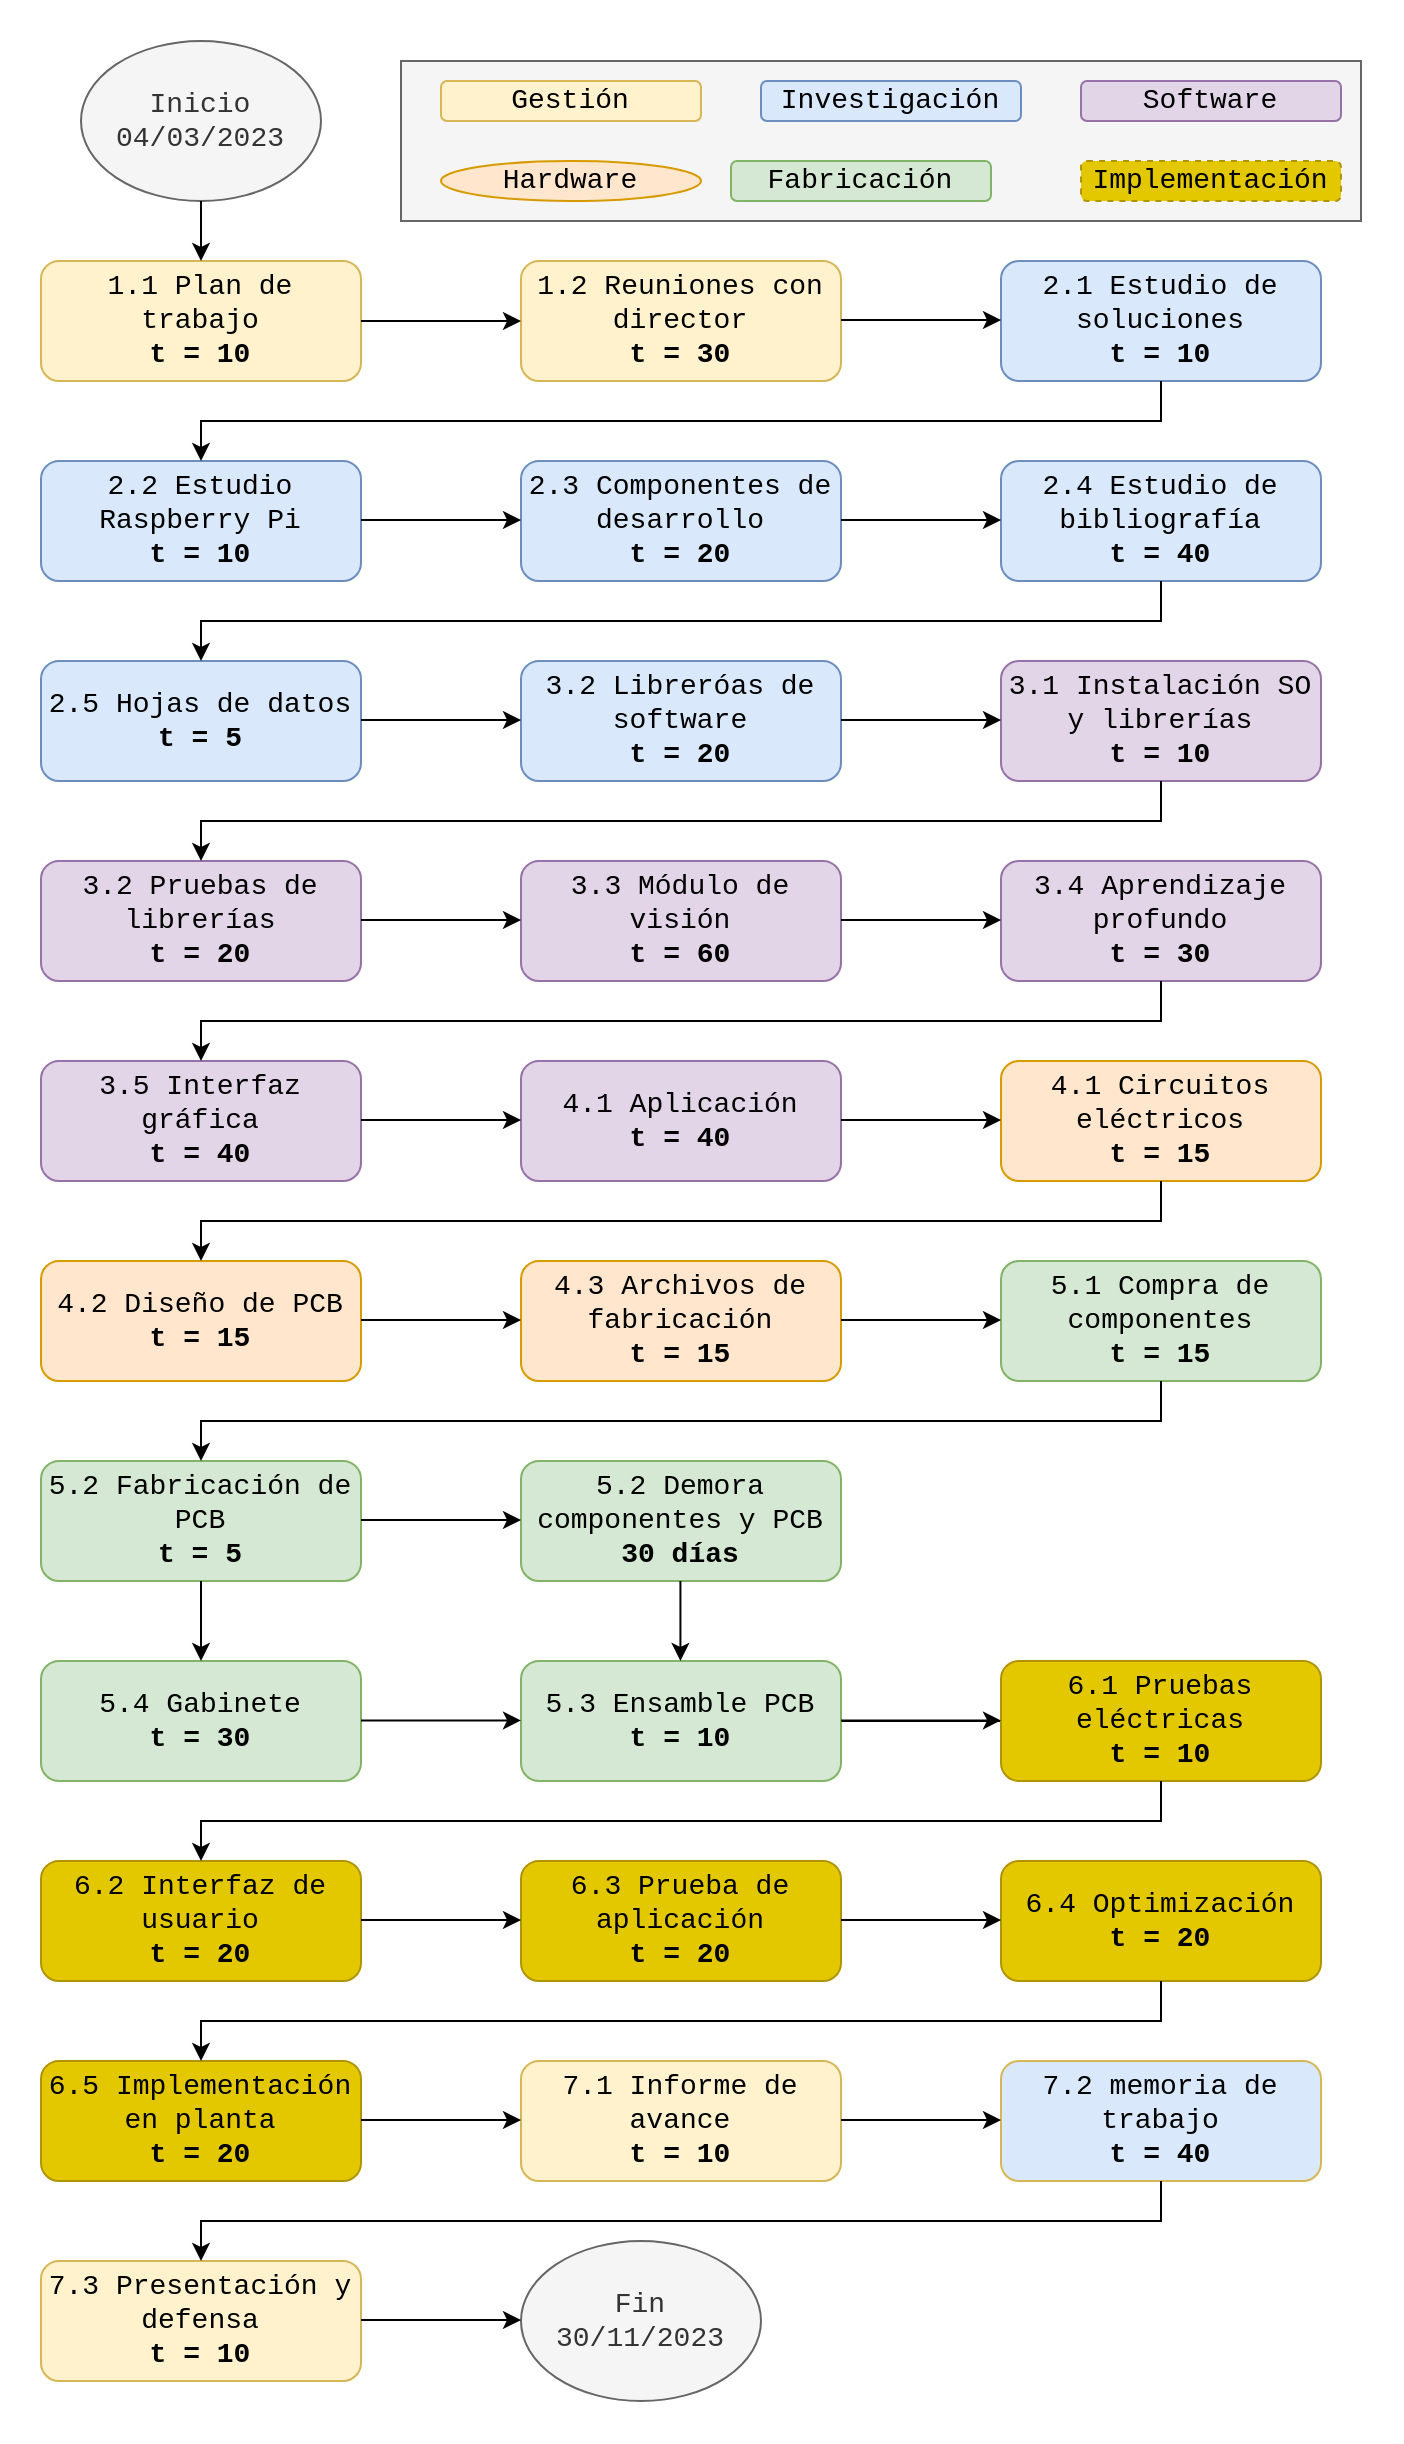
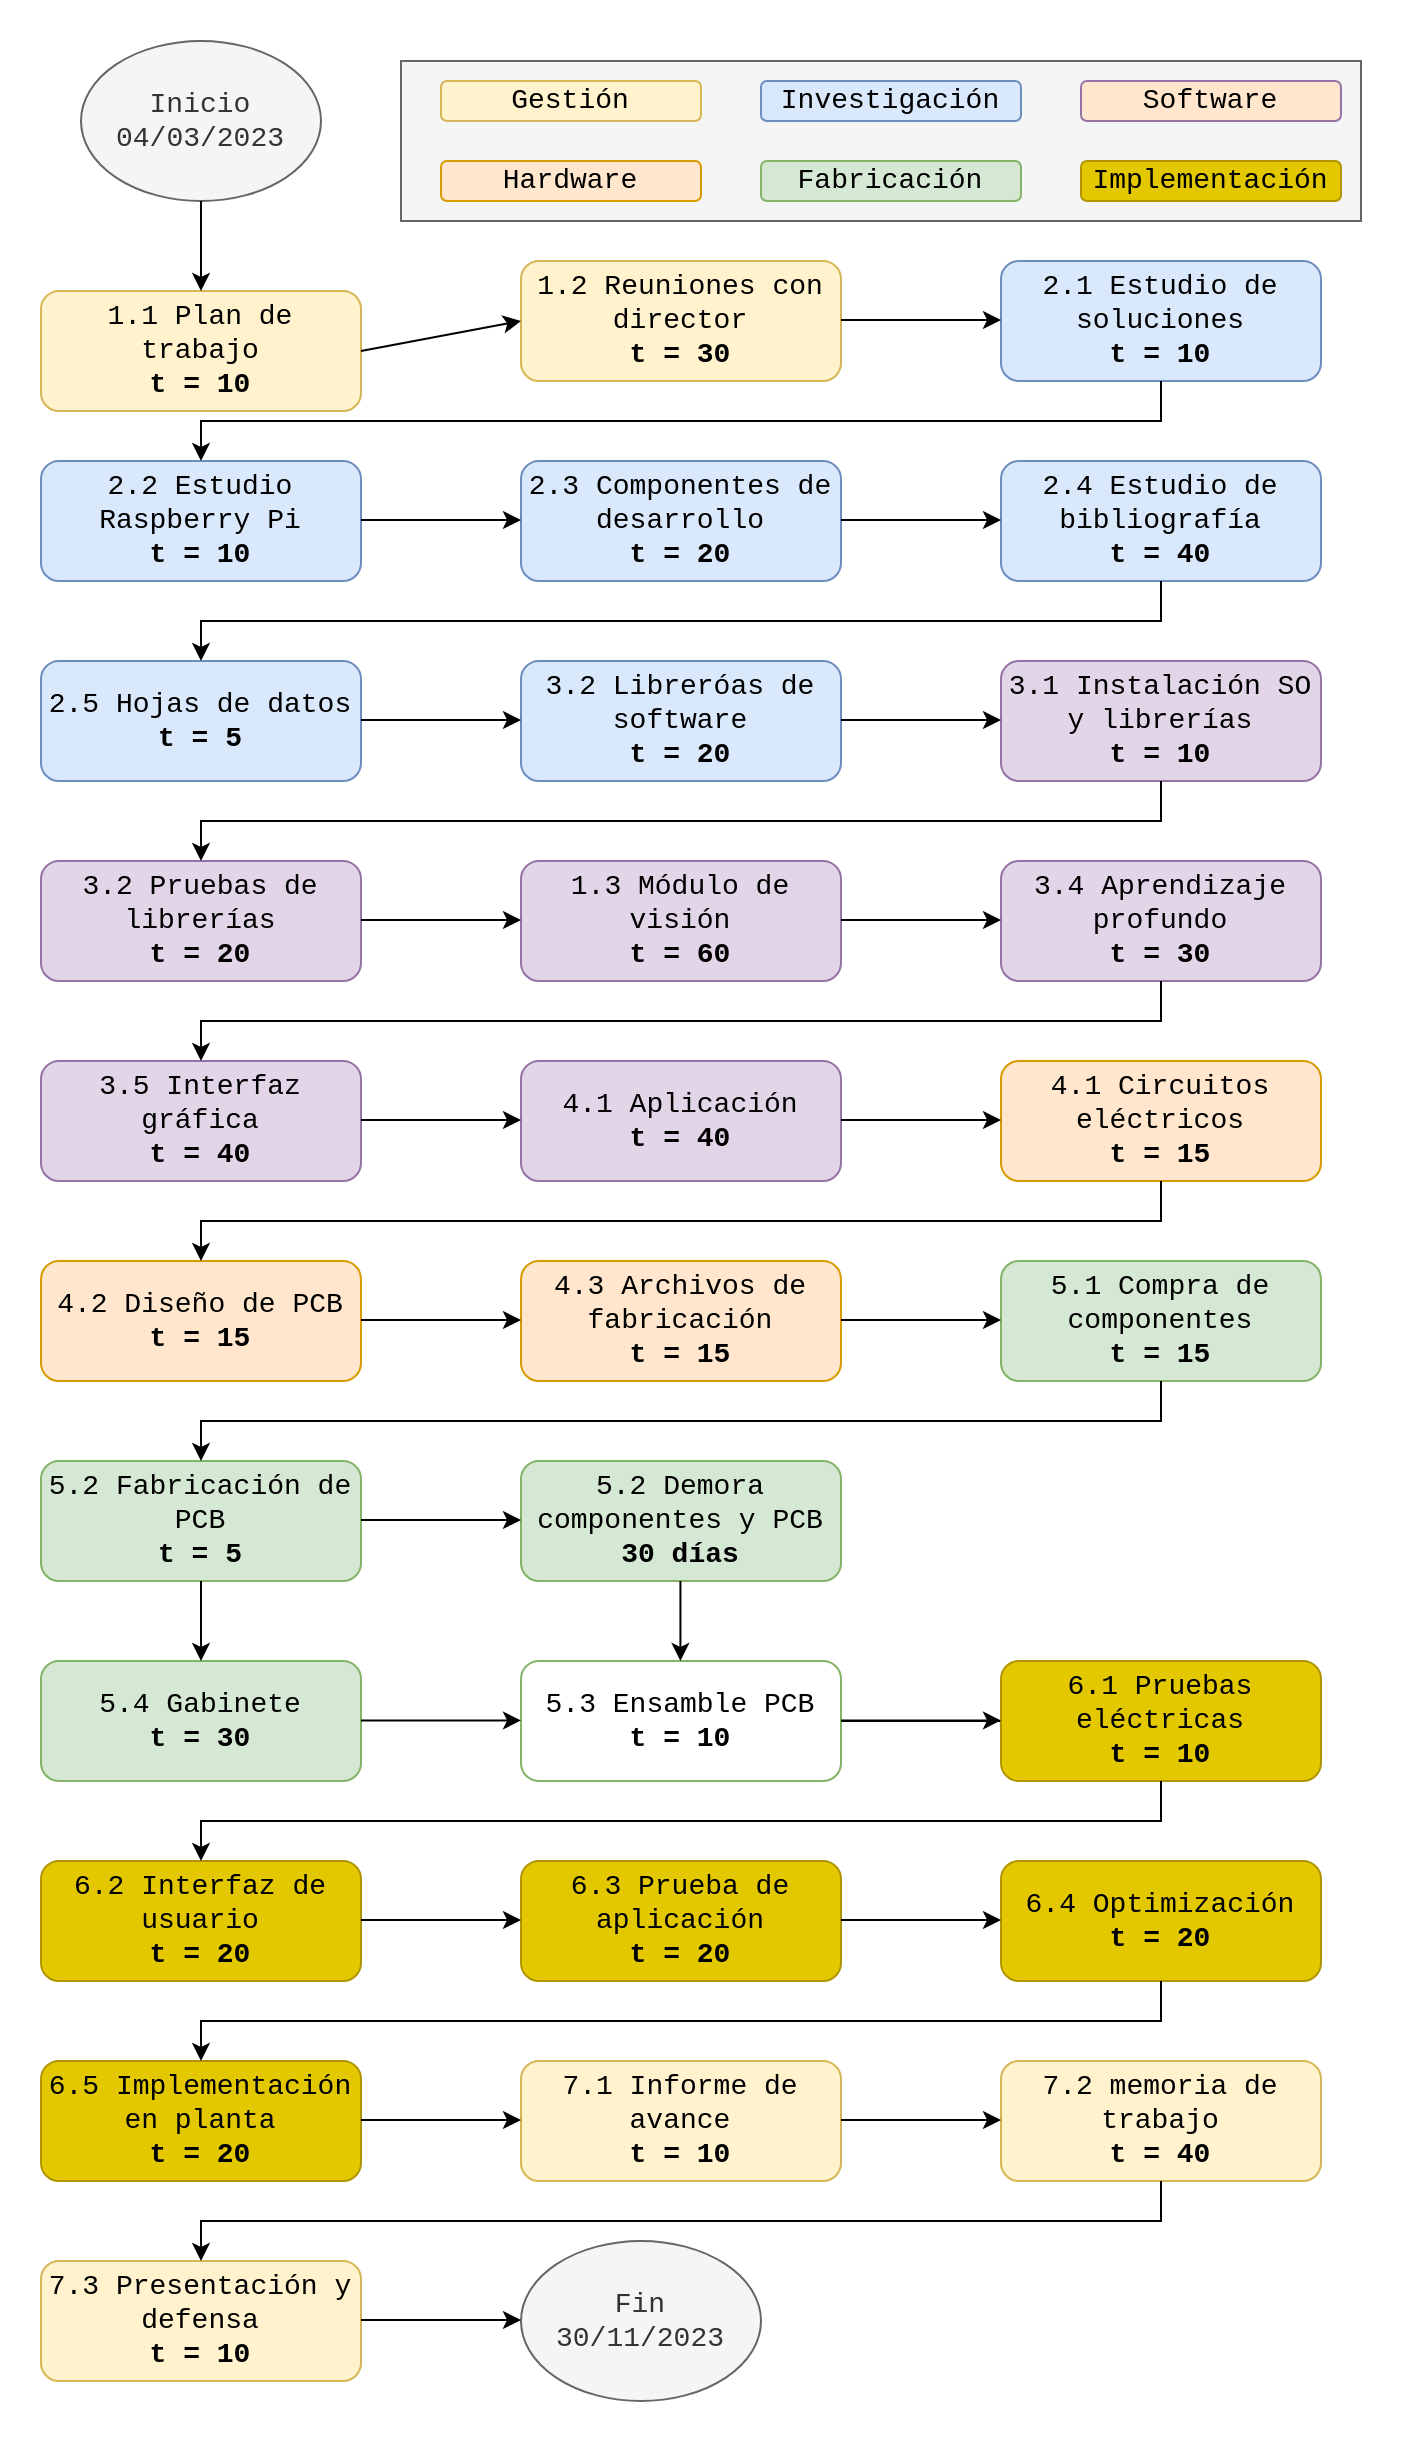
node "Software": fillcolor #e1d5e7 -> #ffe6cc
node "Hardware": shape ellipse -> rounded rectangle
node "Fabricación": moved (861, 181) -> (891, 181)
node "Implementación": style dashed -> solid
node "1.1 Plan de trabajo t = 10": moved (201, 321) -> (201, 351)
node "3.3 Módulo de visión t = 60": label "3.3 Módulo de visión t = 60" -> "1.3 Módulo de visión t = 60"
node "5.3 Ensamble PCB t = 10": fillcolor #d5e8d4 -> #ffffff
node "7.2 memoria de trabajo t = 40": fillcolor #dae8fc -> #fff2cc
